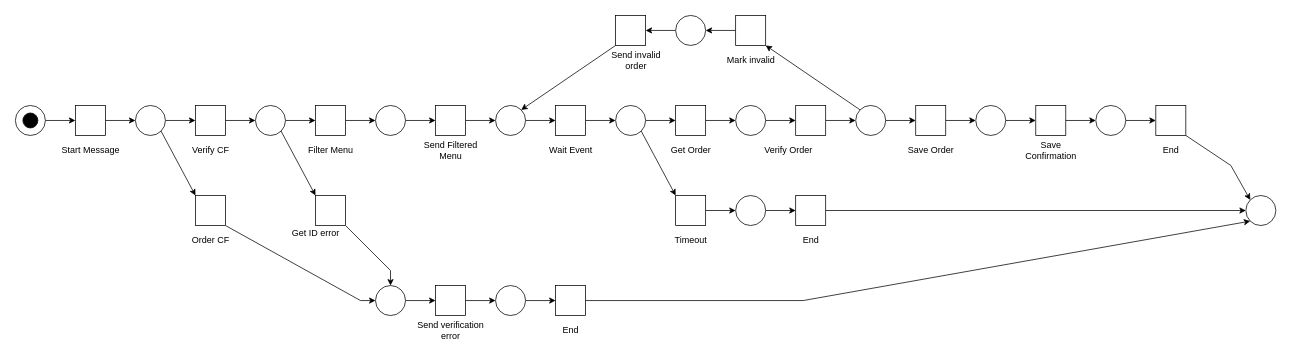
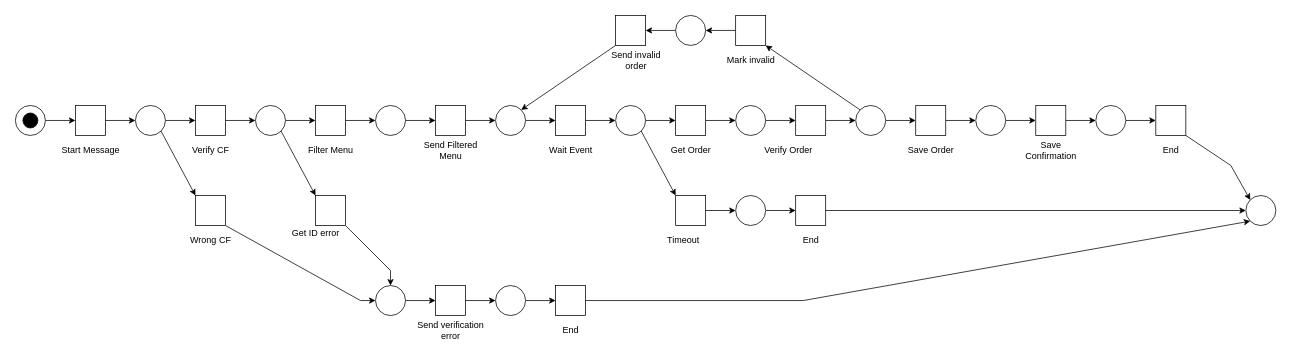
node "Order CF": label "Order CF" -> "Wrong CF"
node "Timeout": moved (690, 240) -> (683, 240)
